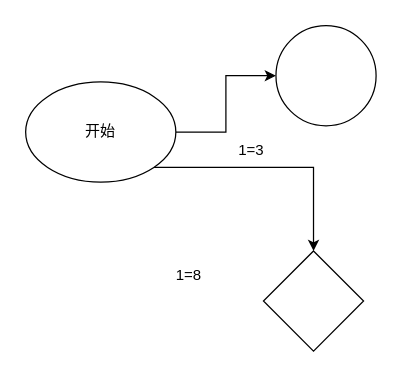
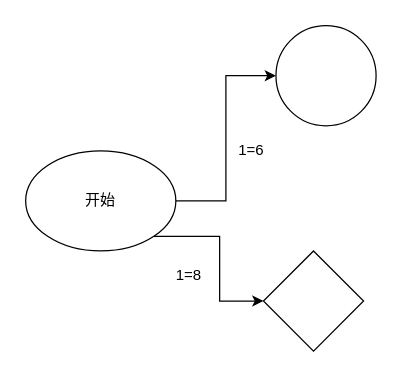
node "开始": moved (101, 132) -> (101, 201)
node "1=3": label "1=3" -> "1=6"
